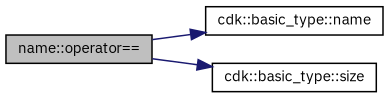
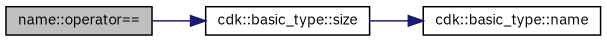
edge "name::operator==" -> "cdk::basic_type::name": now "cdk::basic_type::size" -> "cdk::basic_type::name"
